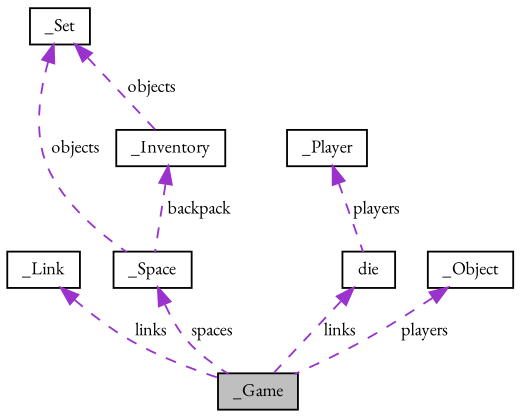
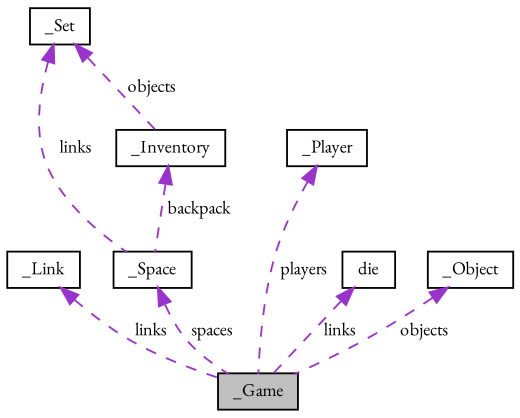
edge "_Space" -> "_Set": label " objects" -> " links"
edge "die" -> "_Player": now "_Game" -> "_Player"
edge "_Game" -> "_Object": label " players" -> " objects"
